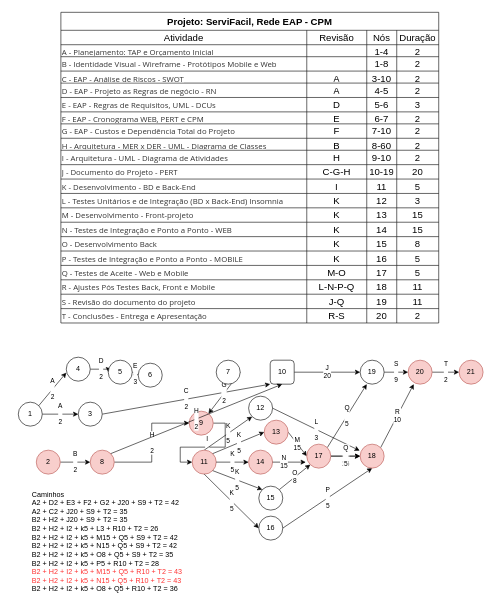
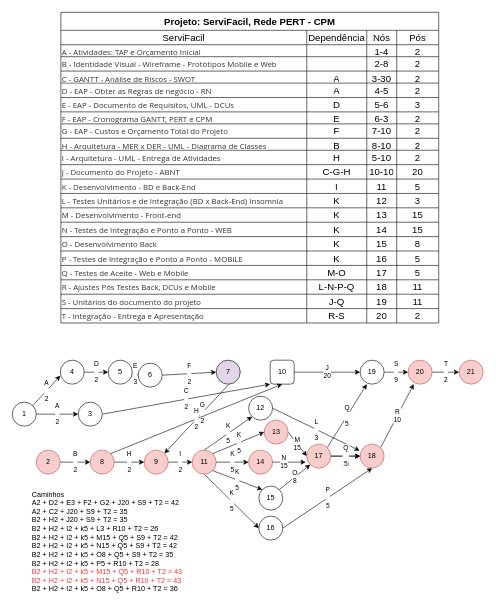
node "Projeto: ServiFacil, Rede EAP - CPM": label "Projeto: ServiFacil, Rede EAP - CPM" -> "Projeto: ServiFacil, Rede PERT - CPM"
node "Atividade": label "Atividade" -> "ServiFacil"
node "Revisão": label "Revisão" -> "Dependência"
node "Duração": label "Duração" -> "Pós"
node "A - Planejamento: TAP e Orçamento Inicial": label "A - Planejamento: TAP e Orçamento Inicial" -> "A - Atividades: TAP e Orçamento Inicial"
node "1-8": label "1-8" -> "2-8"
node "C - EAP - Análise de Riscos - SWOT": label "C - EAP - Análise de Riscos - SWOT" -> "C - GANTT - Análise de Riscos - SWOT"
node "3-10": label "3-10" -> "3-30"
node "D - EAP - Projeto as Regras de negócio - RN": label "D - EAP - Projeto as Regras de negócio - RN" -> "D - EAP - Obter as Regras de negócio - RN"
node "E - EAP - Regras de Requisitos, UML - DCUs": label "E - EAP - Regras de Requisitos, UML - DCUs" -> "E - EAP - Documento de Requisitos, UML - DCUs"
node "F - EAP - Cronograma WEB, PERT e CPM": label "F - EAP - Cronograma WEB, PERT e CPM" -> "F - EAP - Cronograma GANTT, PERT e CPM"
node "6-7": label "6-7" -> "6-3"
node "G - EAP - Custos e Dependência Total do Projeto": label "G - EAP - Custos e Dependência Total do Projeto" -> "G - EAP - Custos e Orçamento Total do Projeto"
node "8-60": label "8-60" -> "8-10"
node "I - Arquitetura - UML - Diagrama de Atividades": label "I - Arquitetura - UML - Diagrama de Atividades" -> "I - Arquitetura - UML - Entrega de Atividades"
node "9-10": label "9-10" -> "5-10"
node "J - Documento do Projeto - PERT": label "J - Documento do Projeto - PERT" -> "J - Documento do Projeto - ABNT"
node "10-19": label "10-19" -> "10-10"
node "M - Desenvolvimento - Front-projeto": label "M - Desenvolvimento - Front-projeto" -> "M - Desenvolvimento - Front-end"
node "R - Ajustes Pós Testes Back, Front e Mobile": label "R - Ajustes Pós Testes Back, Front e Mobile" -> "R - Ajustes Pós Testes Back, DCUs e Mobile"
node "S - Revisão do documento do projeto": label "S - Revisão do documento do projeto" -> "S - Unitários do documento do projeto"
node "T - Conclusões - Entrega e Apresentação": label "T - Conclusões - Entrega e Apresentação" -> "T - Integração - Entrega e Apresentação"
node "4": moved (78, 369) -> (72, 372)
node "7": fillcolor #ffffff -> #e1d5e7
edge "6" -> "7": added, label "F 2"
node "1": moved (30, 414) -> (24, 414)
node "9": moved (201, 423) -> (156, 462)
